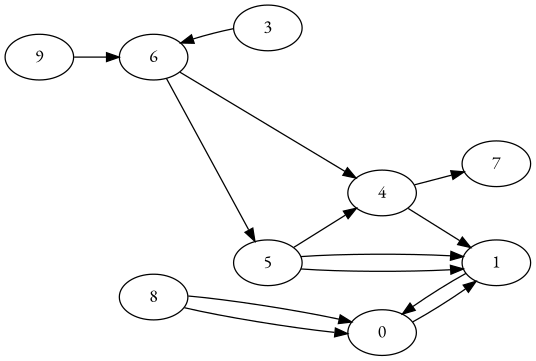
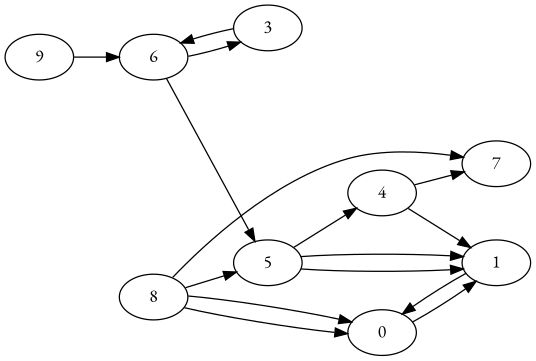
edge "6" -> "4": now "6" -> "3"
edge "8" -> "7": added
edge "8" -> "5": added
